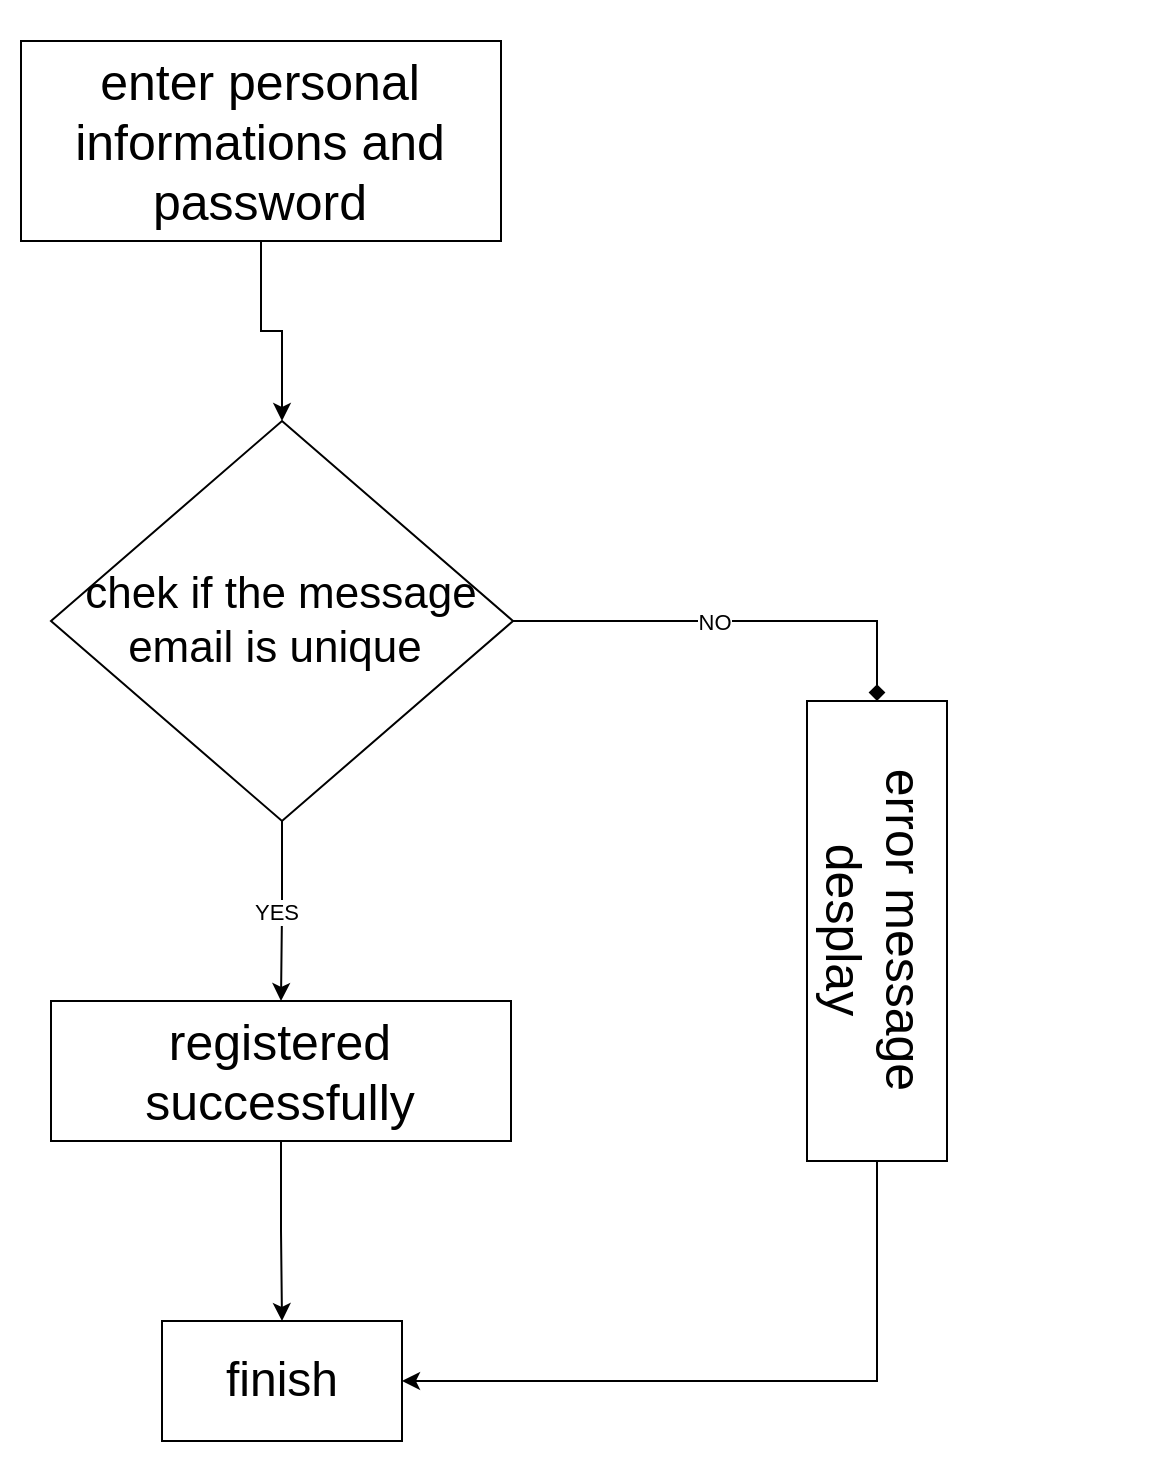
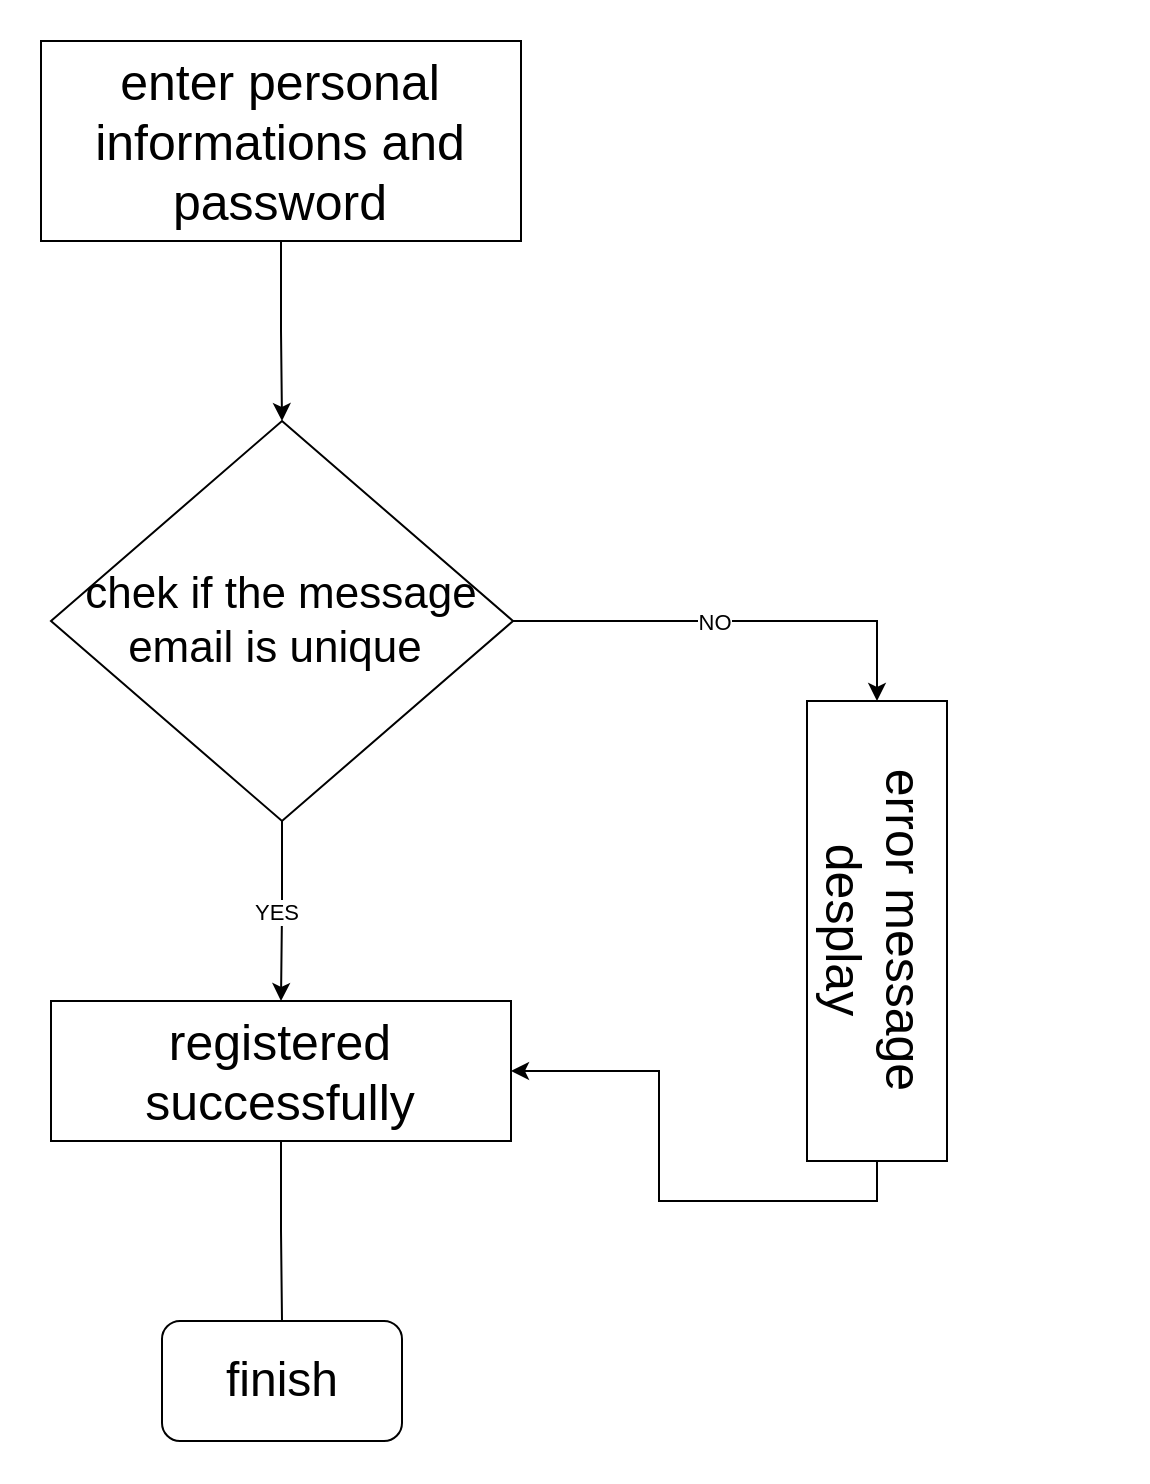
node "enter personal informations and password": moved (261, 141) -> (281, 141)
edge "chek if the message email is unique" -> "error message desplay": arrowhead diamond -> classic
edge "registered successfully" -> "finish": arrowhead classic -> none
node "finish": shape rectangle -> rounded rectangle
edge "error message desplay" -> "finish": now "error message desplay" -> "registered successfully"
